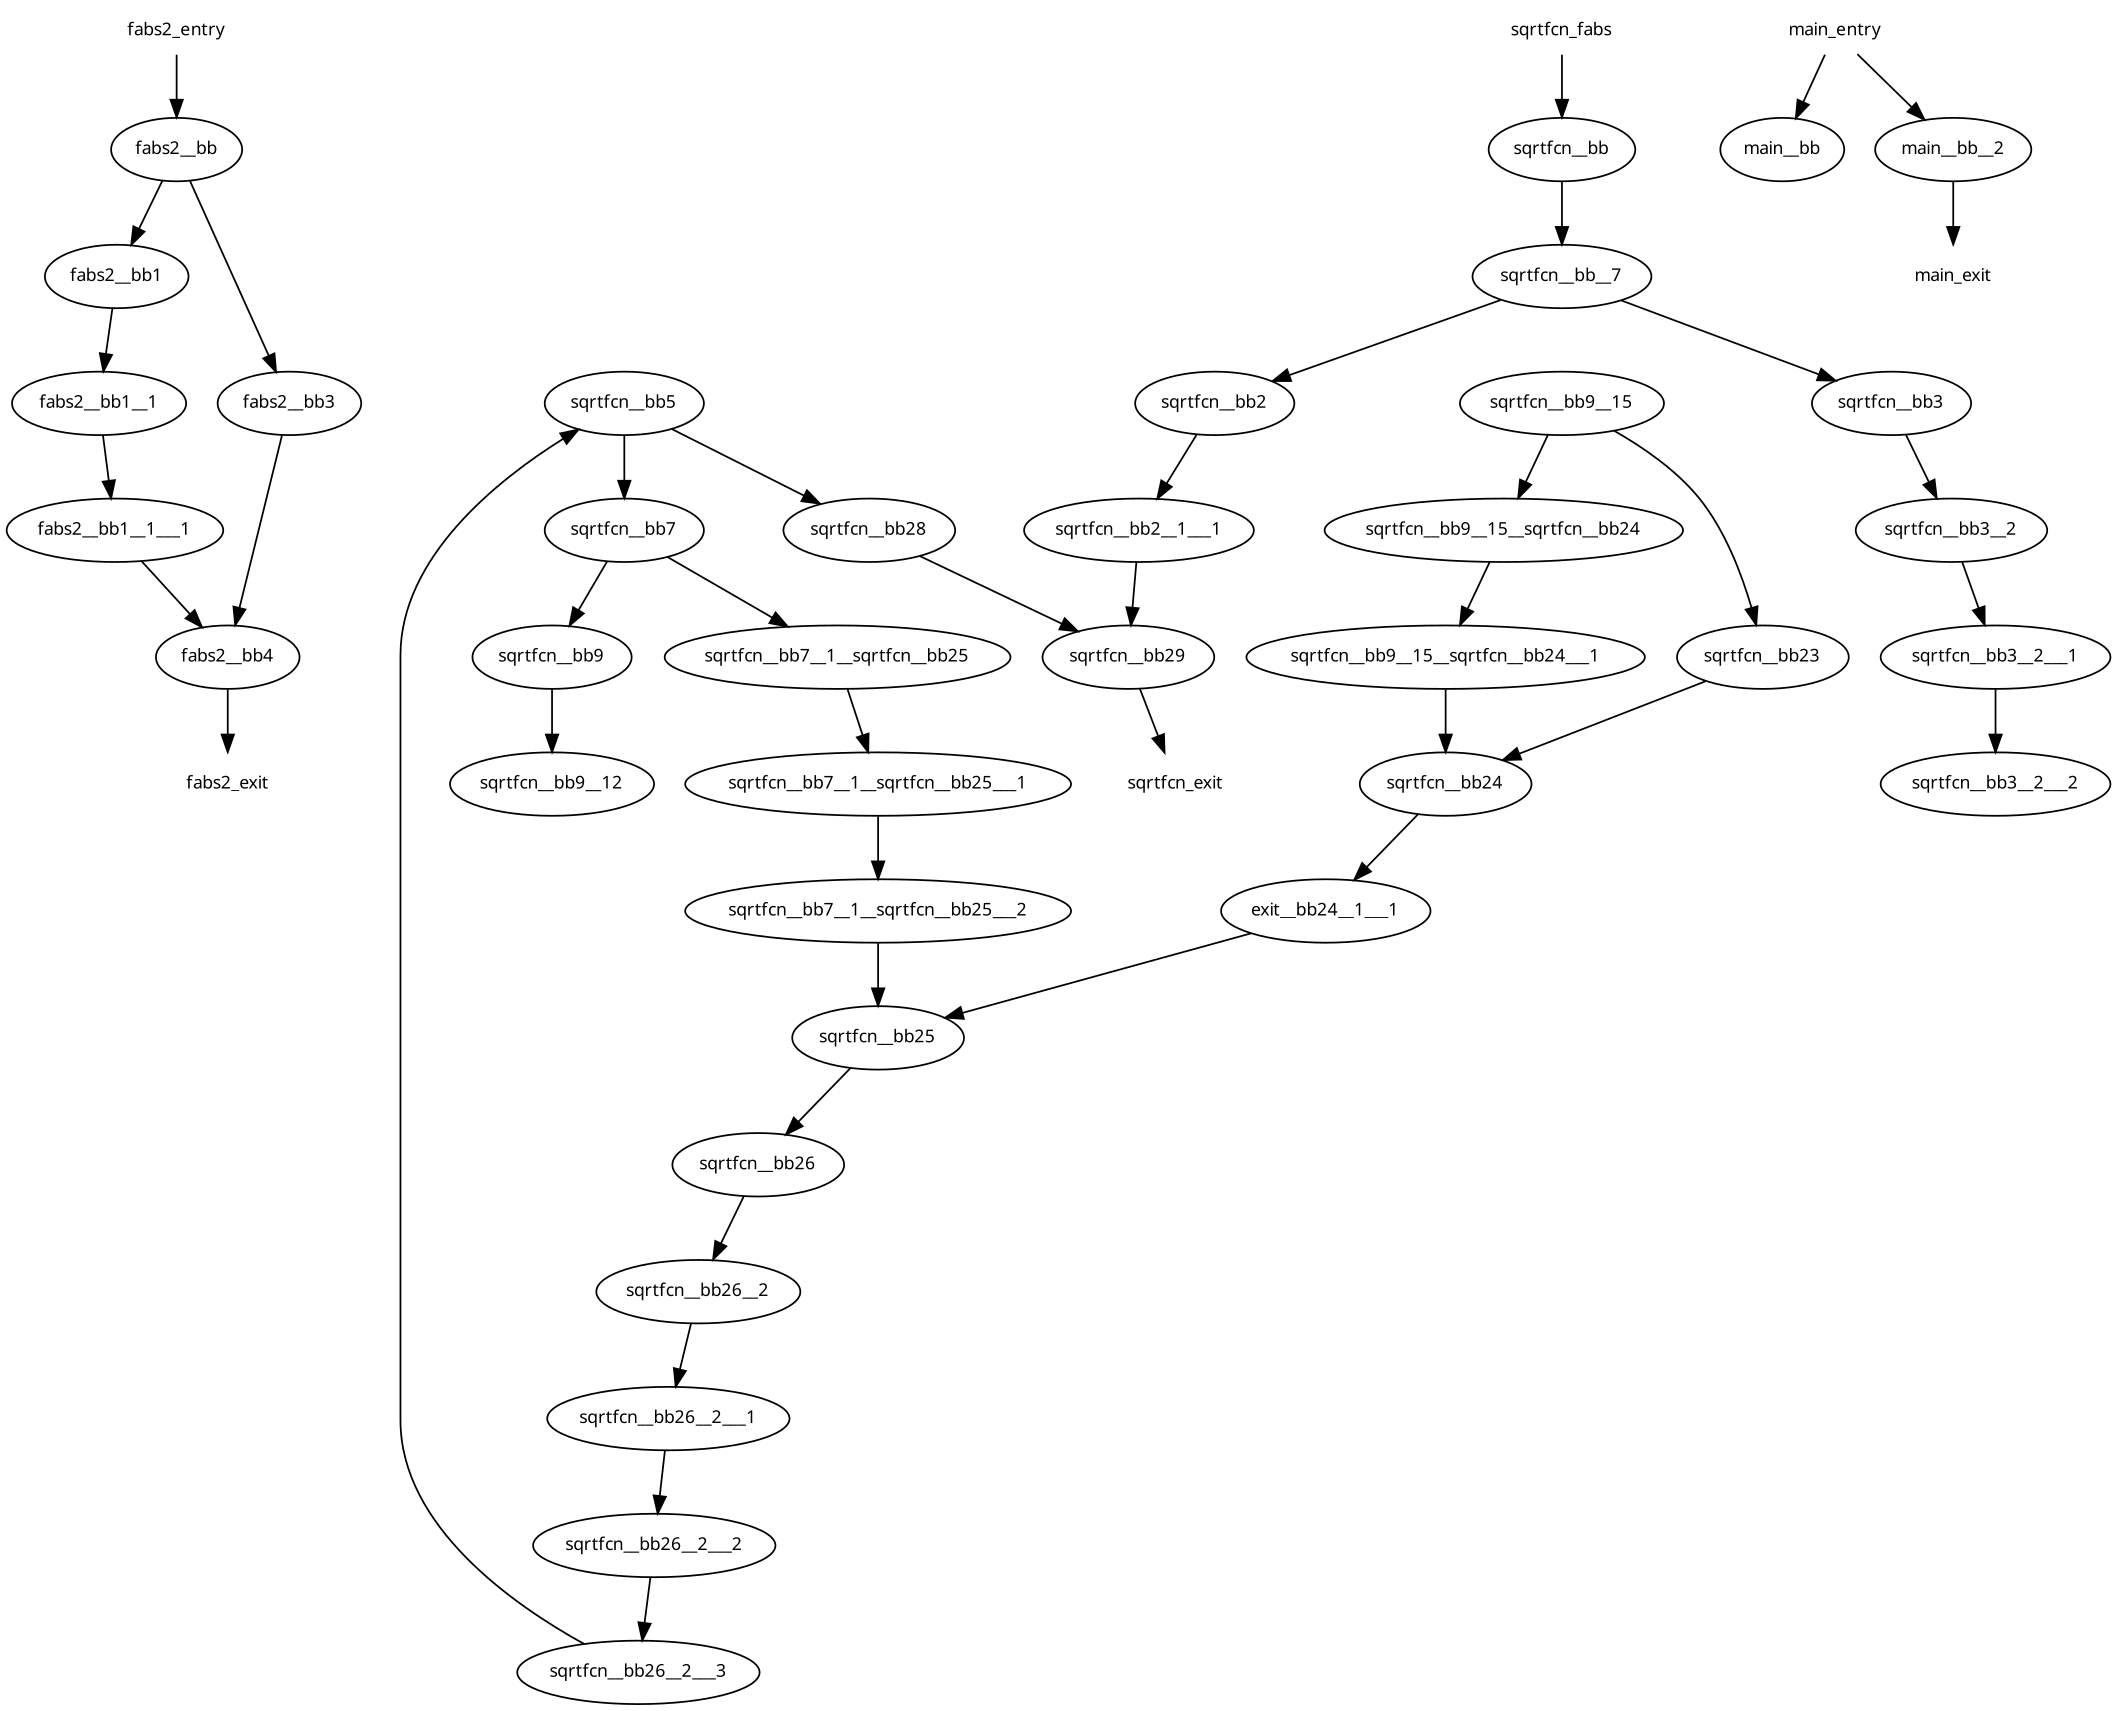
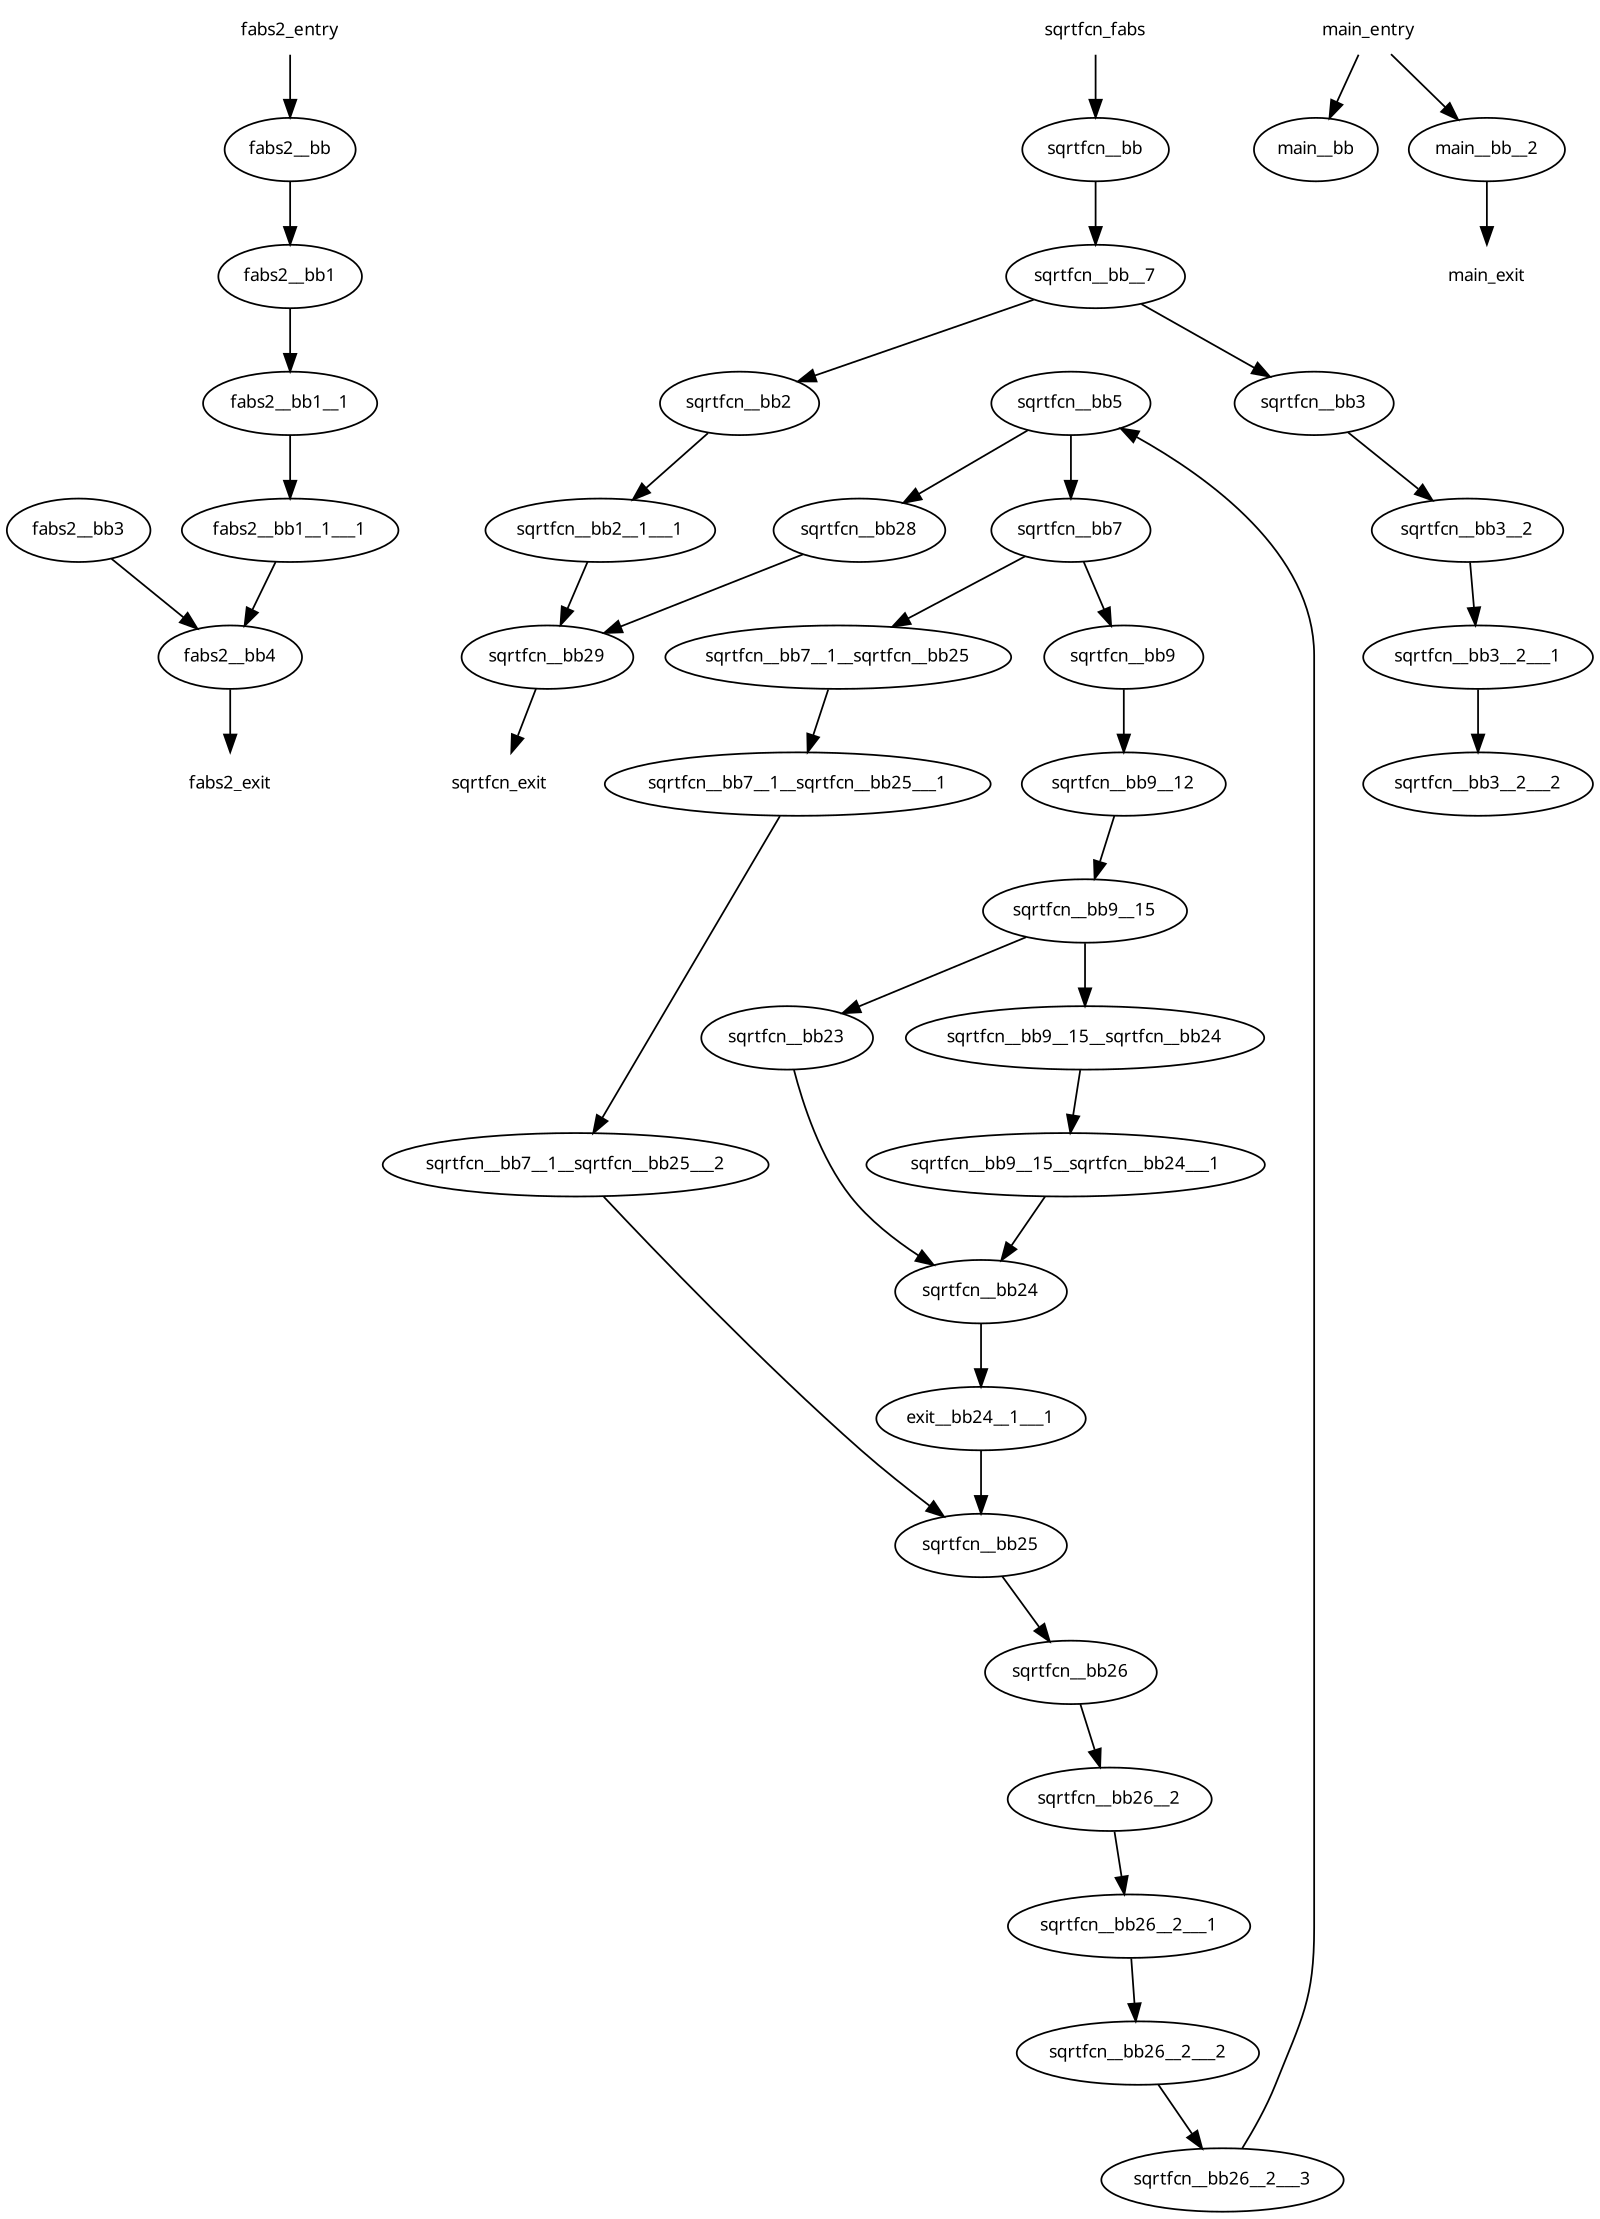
edge "fabs2__bb" -> "fabs2__bb3": removed
edge "sqrtfcn__bb9__12" -> "sqrtfcn__bb9__15": added
